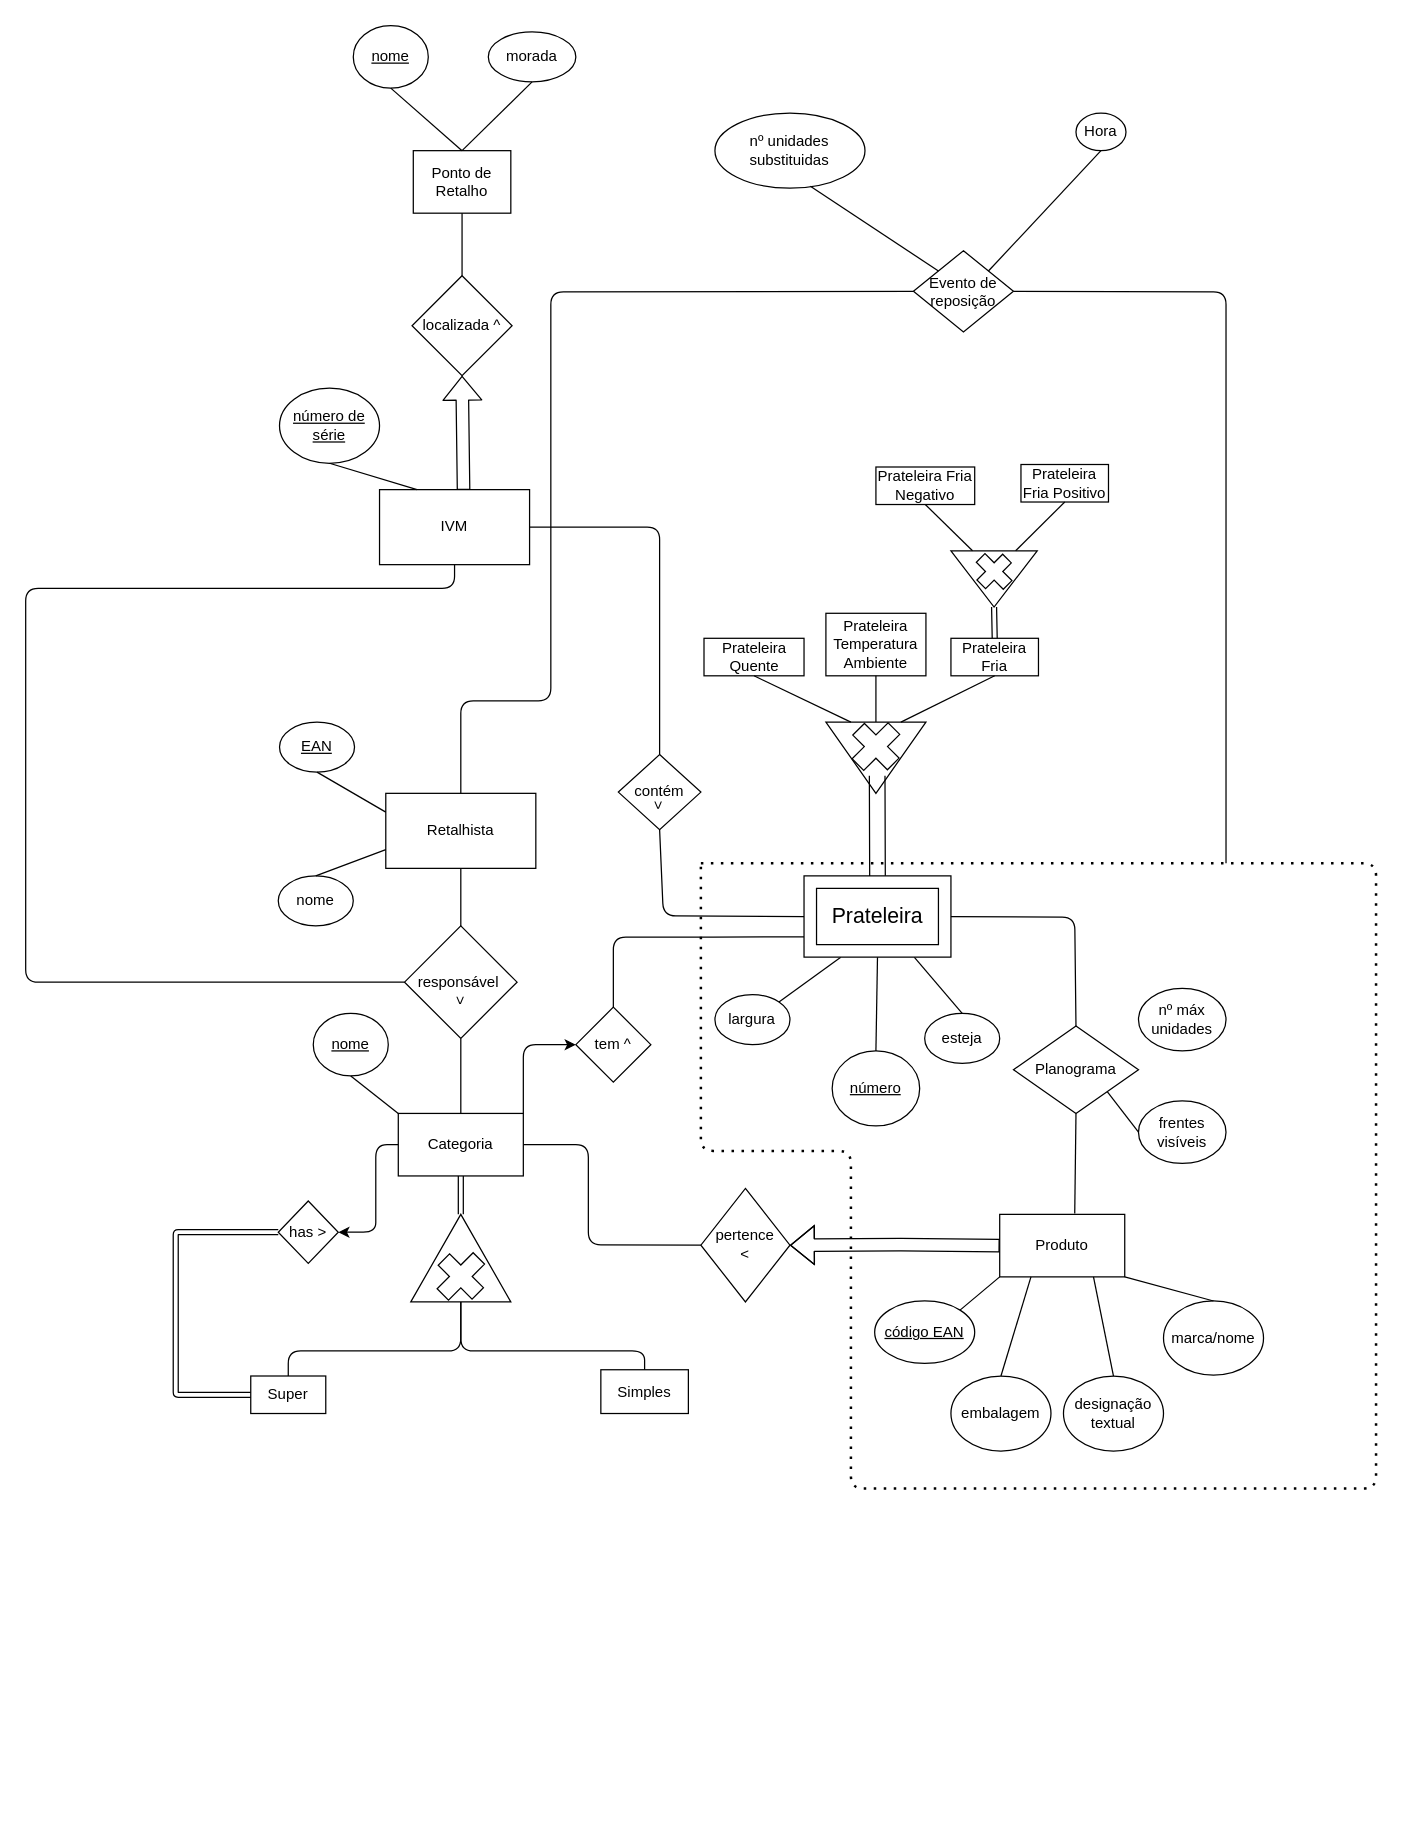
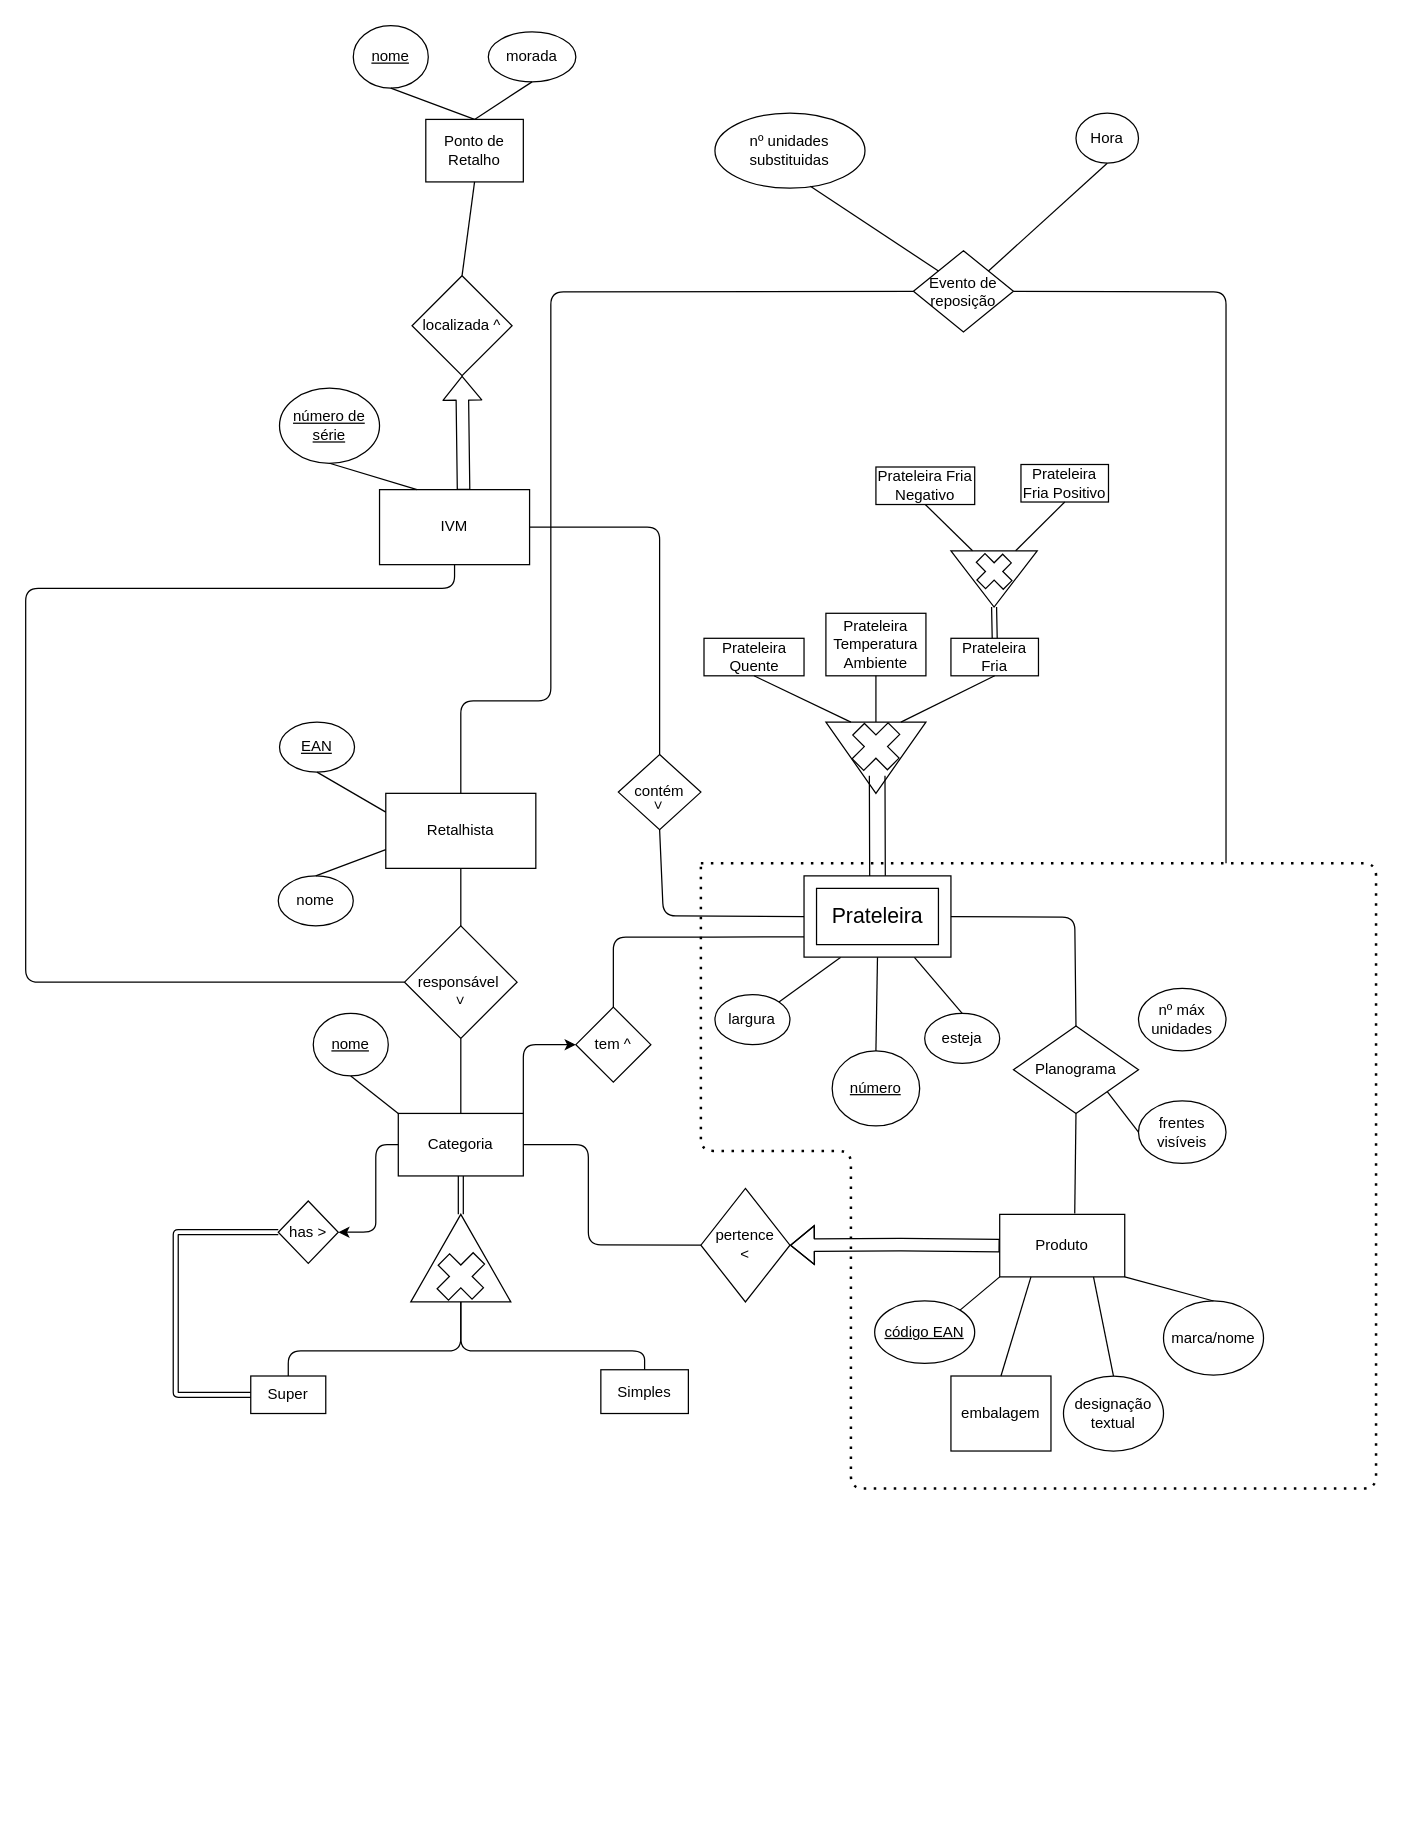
node "Hora": size 50x38 -> 63x50
node "Ponto de Retalho": moved (462, 182) -> (474, 151)
node "embalagem": shape ellipse -> rectangle
